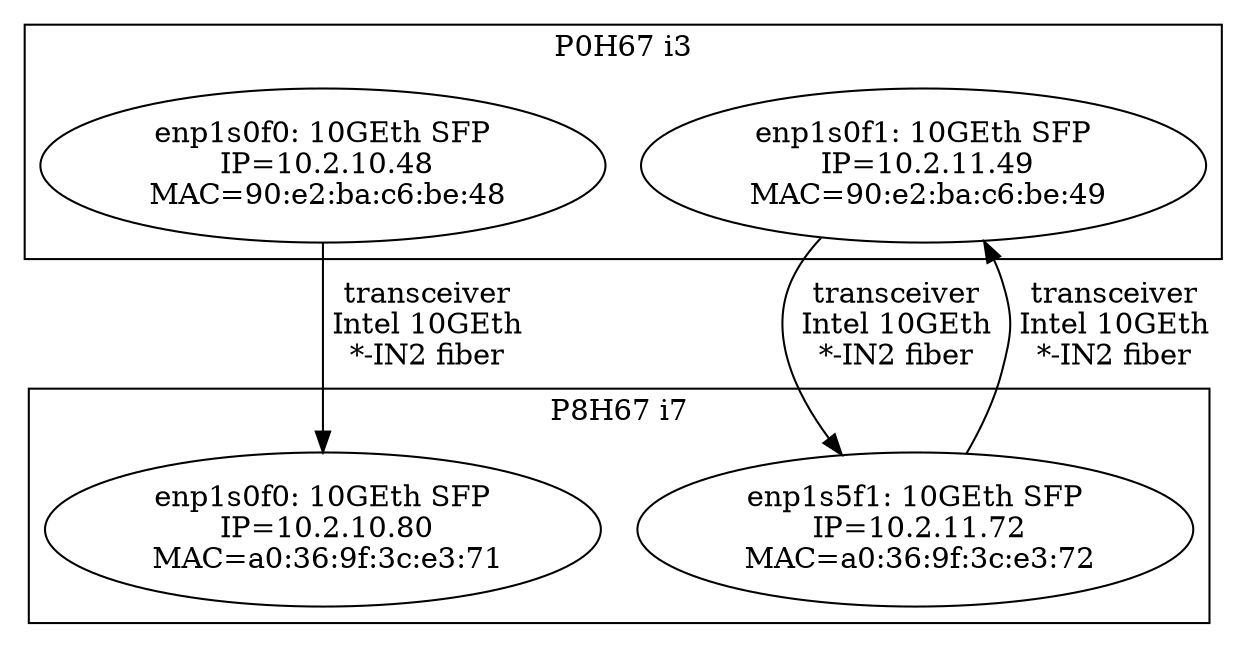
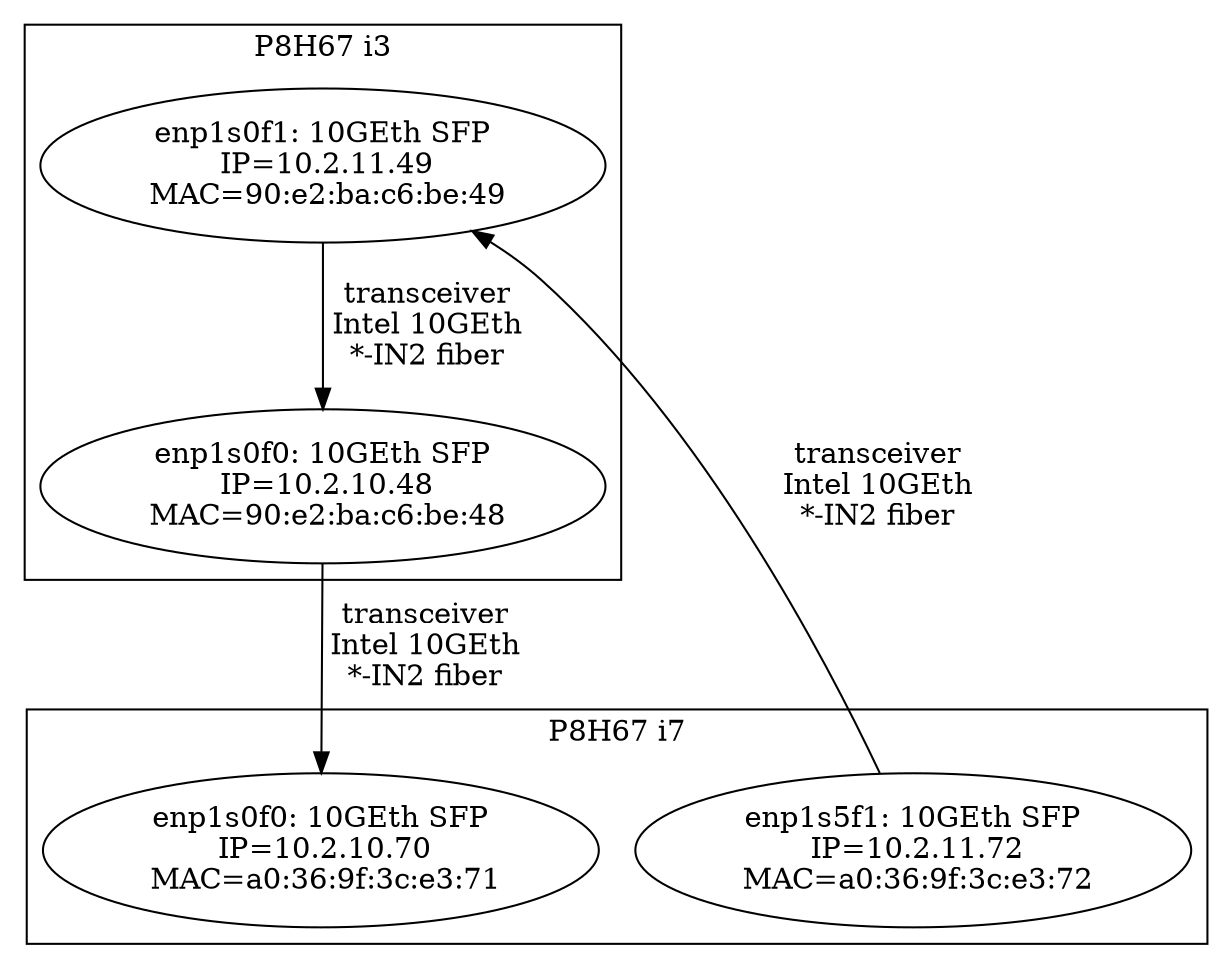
cluster "P0H67 i3": label "P0H67 i3" -> "P8H67 i3"
edge "enp1s0f1: 10GEth SFP IP=10.2.11.49 MAC=90:e2:ba:c6:be:49" -> "enp1s5f1: 10GEth SFP IP=10.2.11.72 MAC=a0:36:9f:3c:e3:72": now "enp1s0f1: 10GEth SFP IP=10.2.11.49 MAC=90:e2:ba:c6:be:49" -> "enp1s0f0: 10GEth SFP IP=10.2.10.48 MAC=90:e2:ba:c6:be:48"
node "enp1s0f0: 10GEth SFP IP=10.2.10.80 MAC=a0:36:9f:3c:e3:71": label "enp1s0f0: 10GEth SFP IP=10.2.10.80 MAC=a0:36:9f:3c:e3:71" -> "enp1s0f0: 10GEth SFP IP=10.2.10.70 MAC=a0:36:9f:3c:e3:71"
